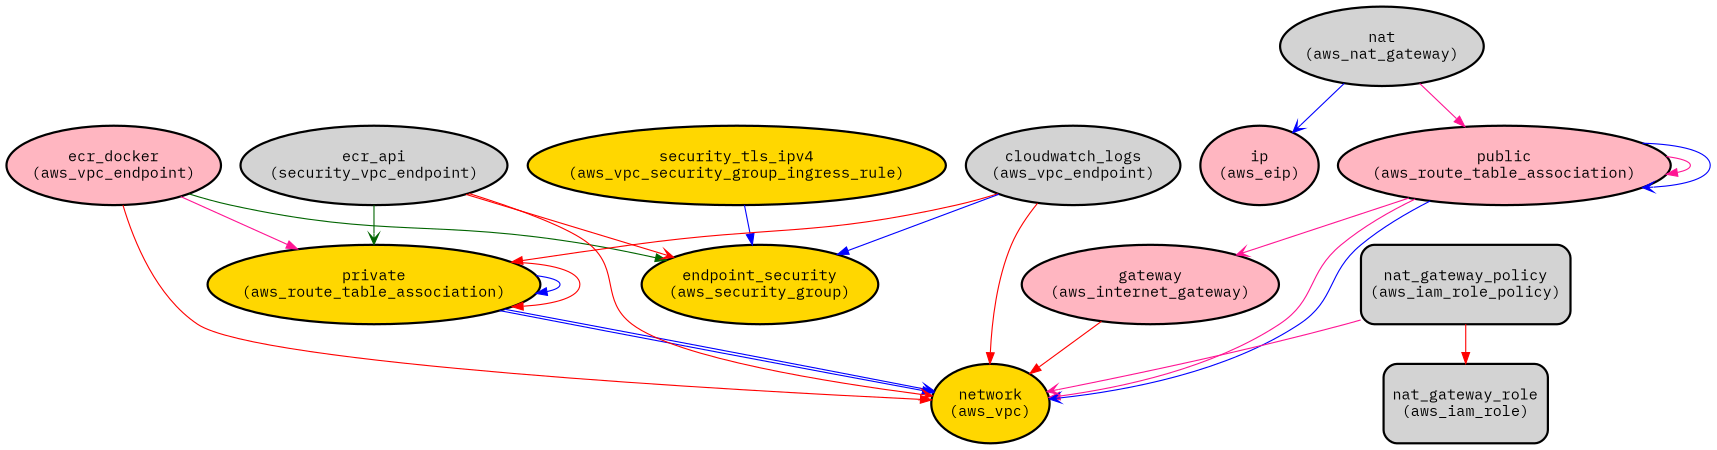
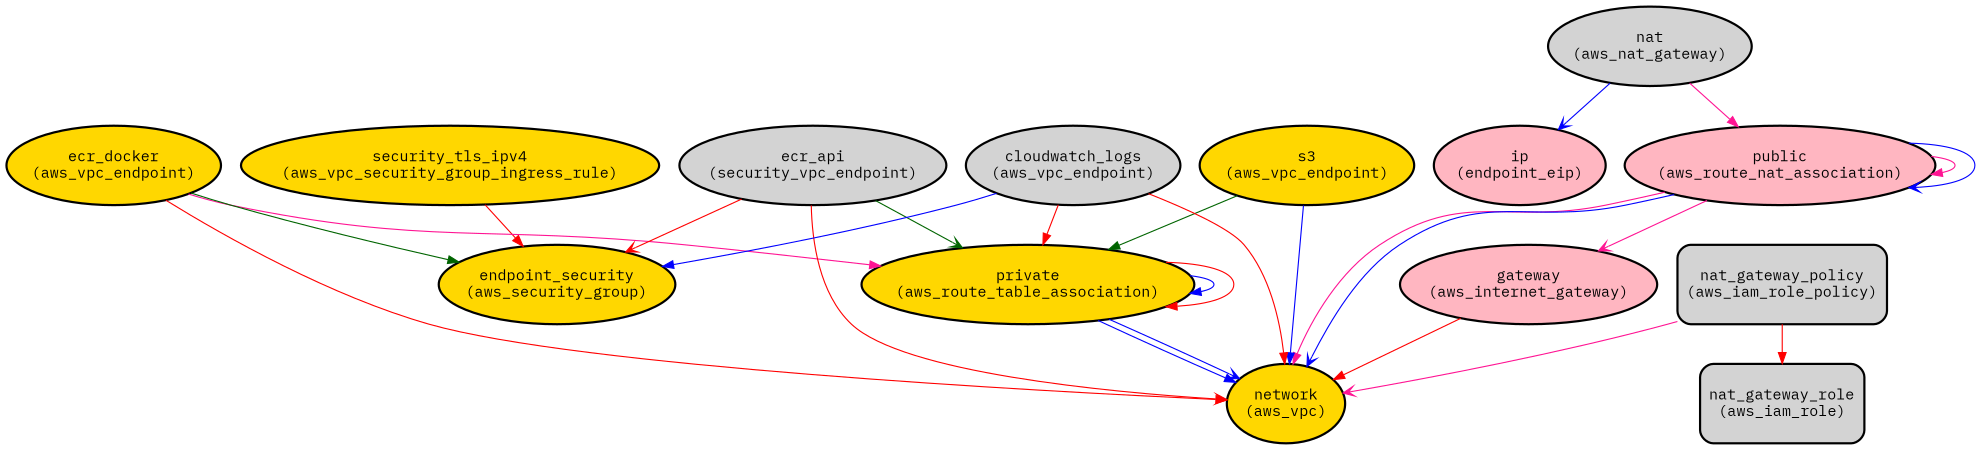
node "ecr_docker (aws_vpc_endpoint)": fillcolor lightpink -> gold
node "ip (aws_eip)": label "ip (aws_eip)" -> "ip (endpoint_eip)"
node "s3 (aws_vpc_endpoint)": added
node "public (aws_route_table_association)": label "public (aws_route_table_association)" -> "public (aws_route_nat_association)"
edge "security_tls_ipv4 (aws_vpc_security_group_ingress_rule)" -> "endpoint_security (aws_security_group)": color blue -> red
